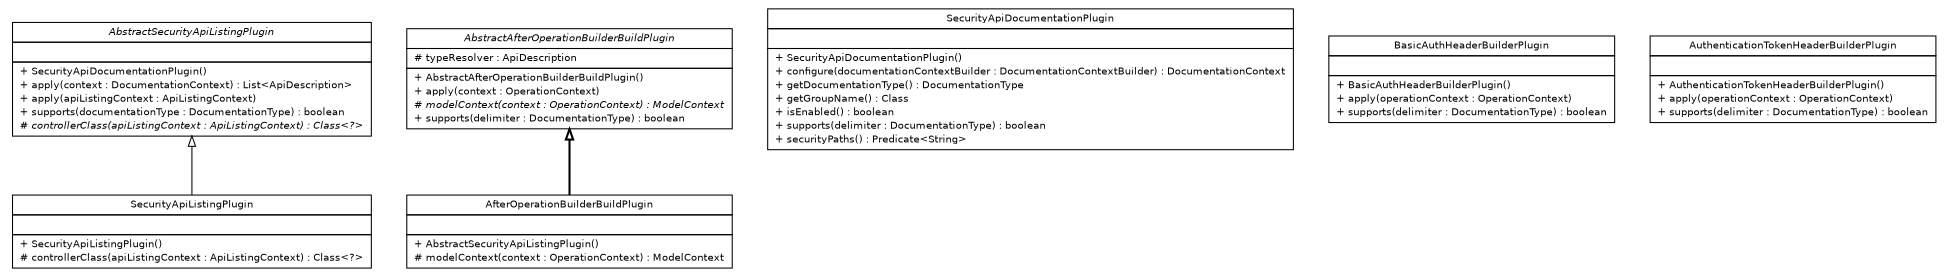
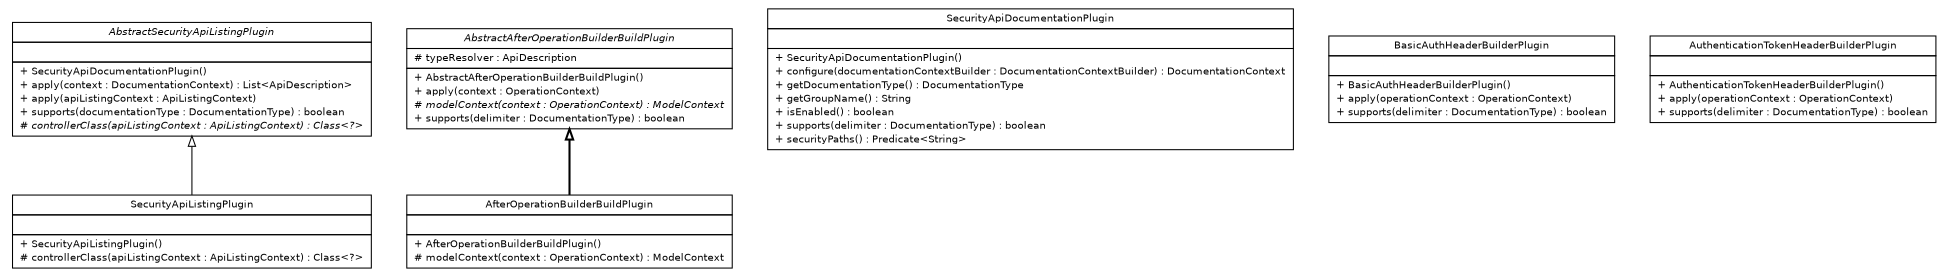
node "SecurityApiDocumentationPlugin": text "+ getGroupName() : Class" -> "+ getGroupName() : String"
node "AfterOperationBuilderBuildPlugin": text "+ AbstractSecurityApiListingPlugin()" -> "+ AfterOperationBuilderBuildPlugin()"
